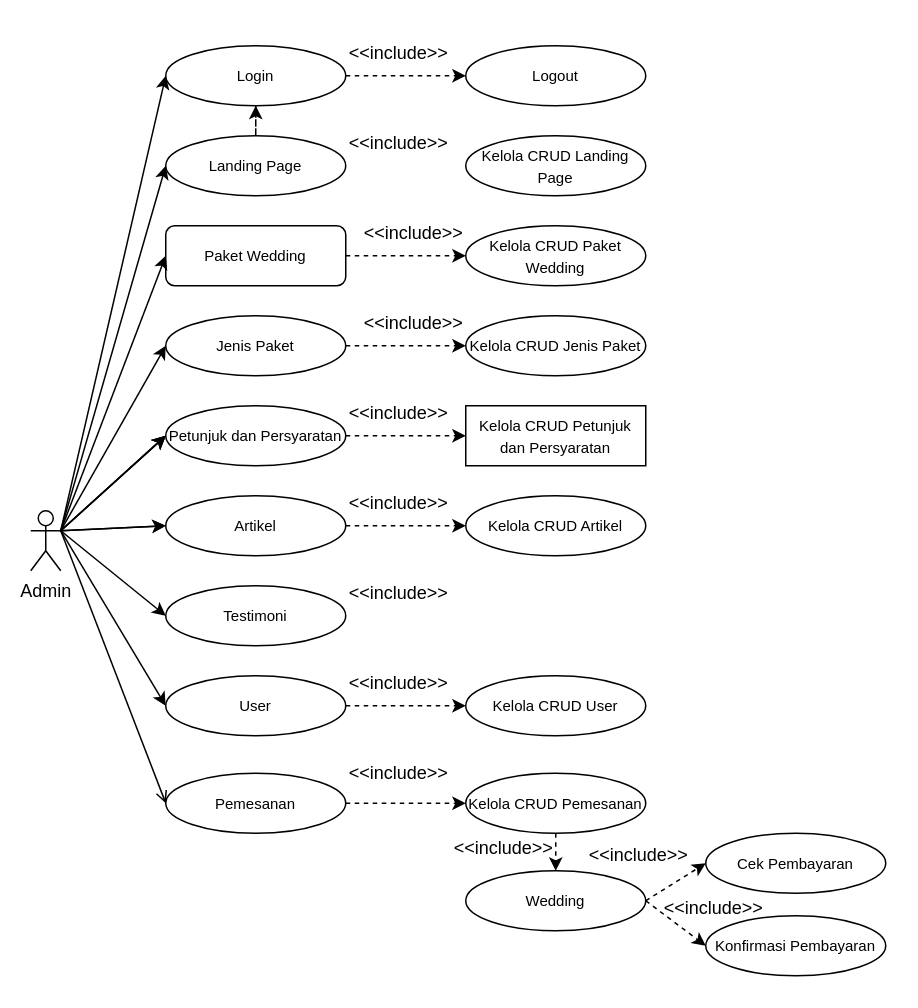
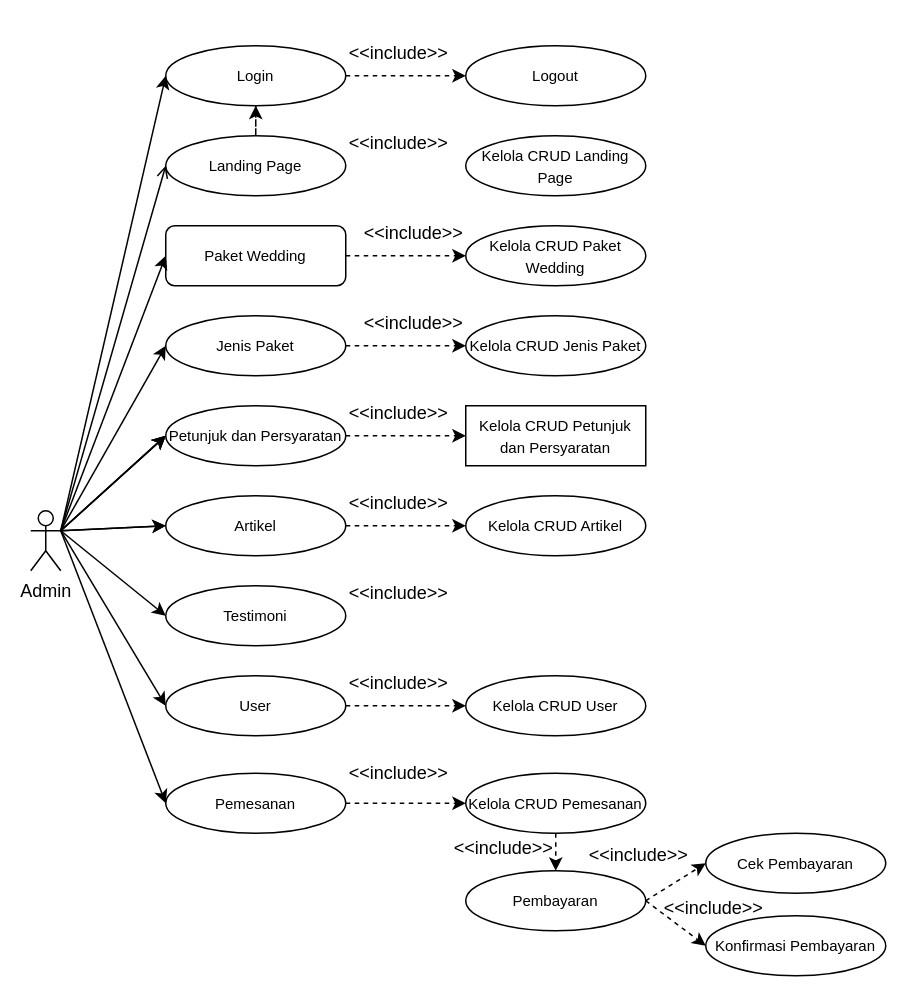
edge "Admin" -> "Landing Page": arrowhead classic -> open
edge "Admin" -> "Pemesanan": arrowhead open -> classic
node "Wedding": label "Wedding" -> "Pembayaran"
